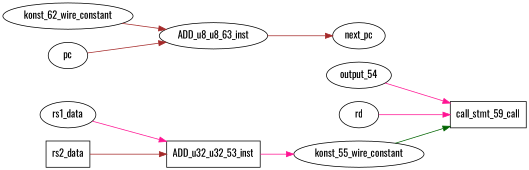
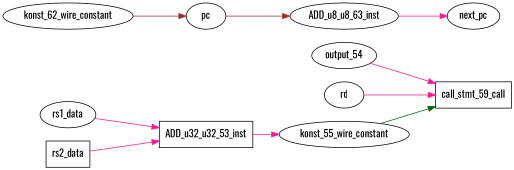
edge "konst_62_wire_constant" -> "ADD_u8_u8_63_inst": now "konst_62_wire_constant" -> "pc"
edge "ADD_u8_u8_63_inst" -> "next_pc": color brown -> deeppink
edge "rs2_data" -> "ADD_u32_u32_53_inst": color brown -> deeppink
